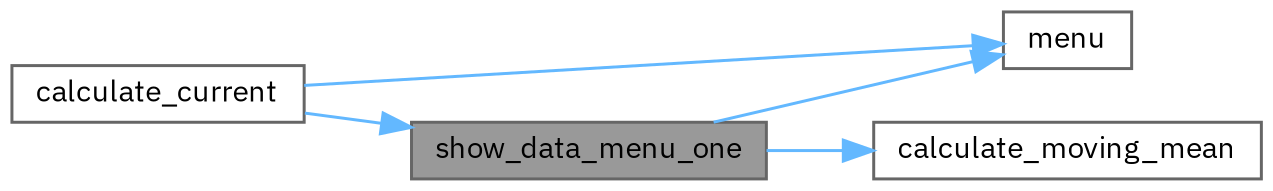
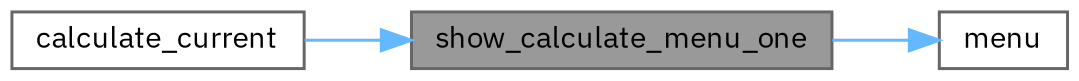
edge "calculate_current" -> "menu": removed
node "show_data_menu_one": label "show_data_menu_one" -> "show_calculate_menu_one"
node "calculate_moving_mean": removed
